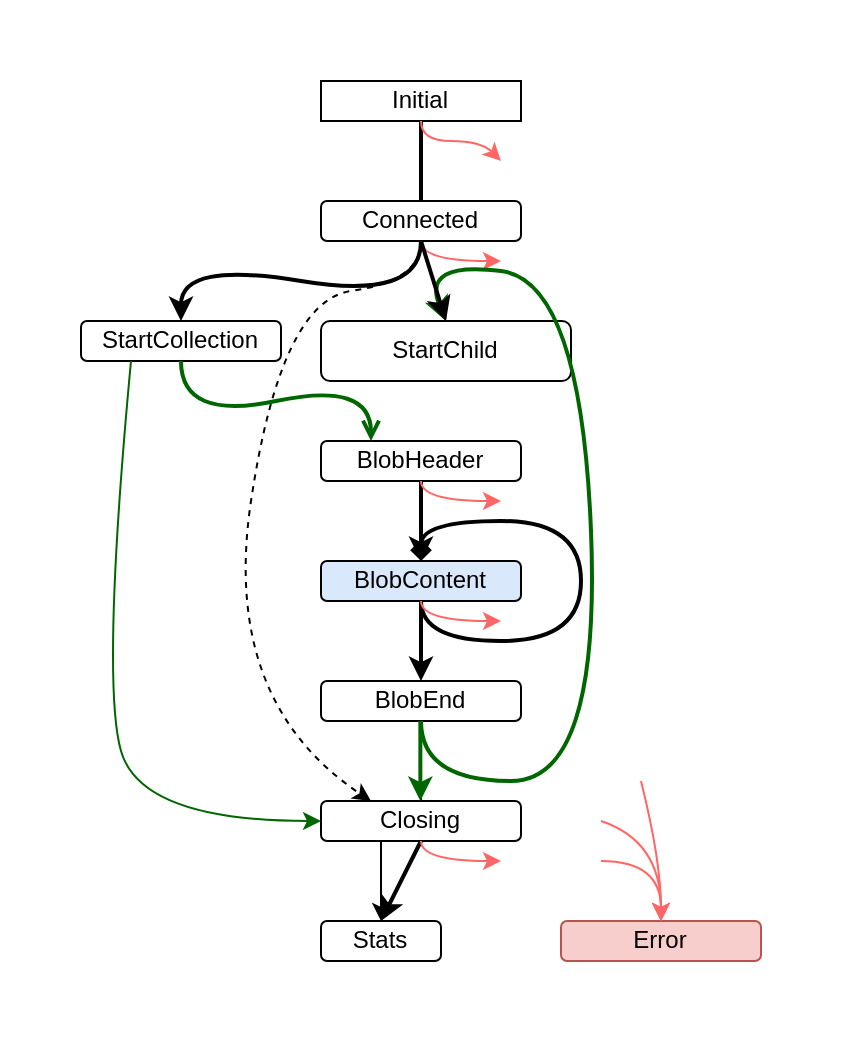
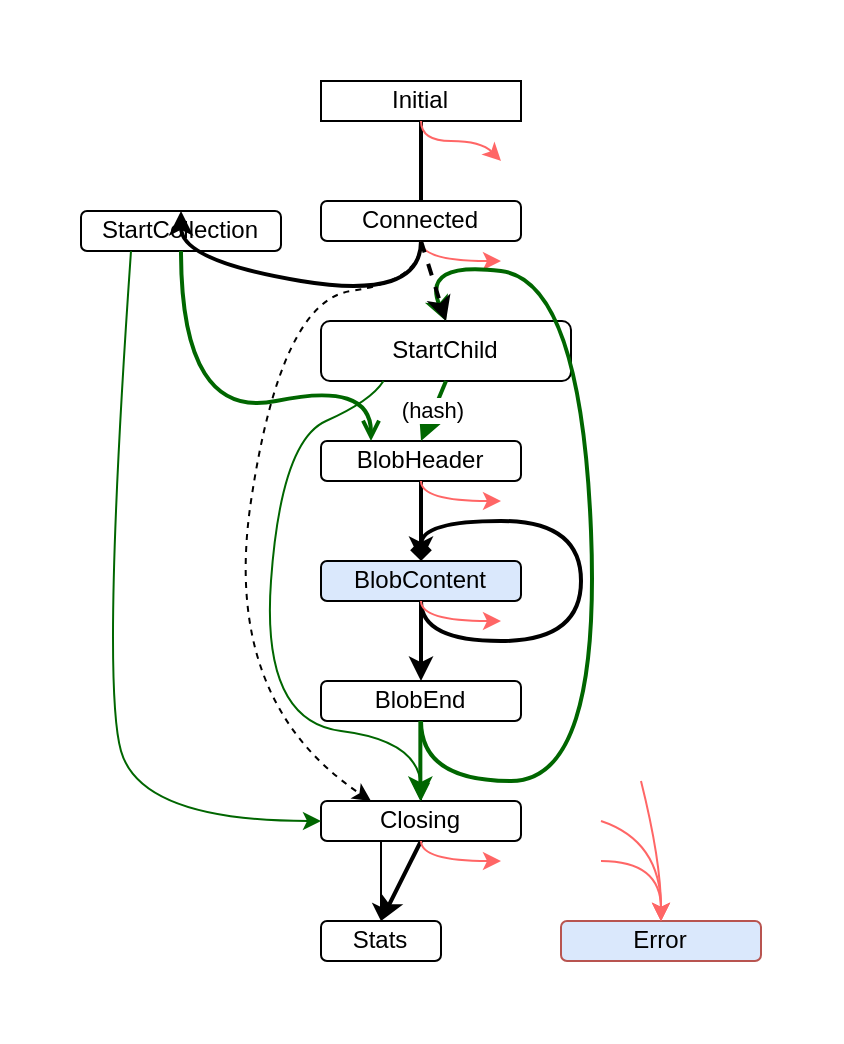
edge "Connected" -> "StartChild": style solid -> dashed
node "StartCollection": moved (181, 341) -> (181, 231)
edge "StartChild" -> "BlobHeader": added, label "(hash)"
edge "StartChild" -> "Closing": added
node "Error": fillcolor #f8cecc -> #dae8fc
